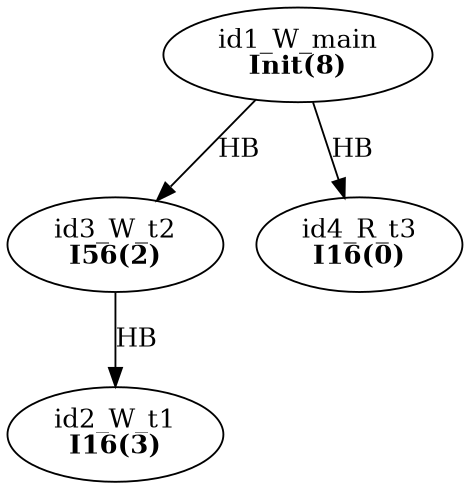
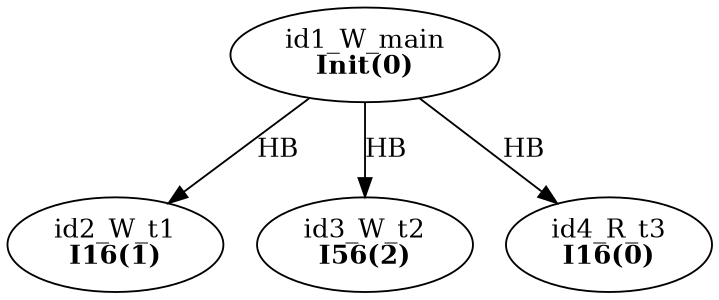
node "id1_W_main": text "Init(8)" -> "Init(0)"
edge "id3_W_t2" -> "id2_W_t1": now "id1_W_main" -> "id2_W_t1"
node "id2_W_t1": text "I16(3)" -> "I16(1)"
